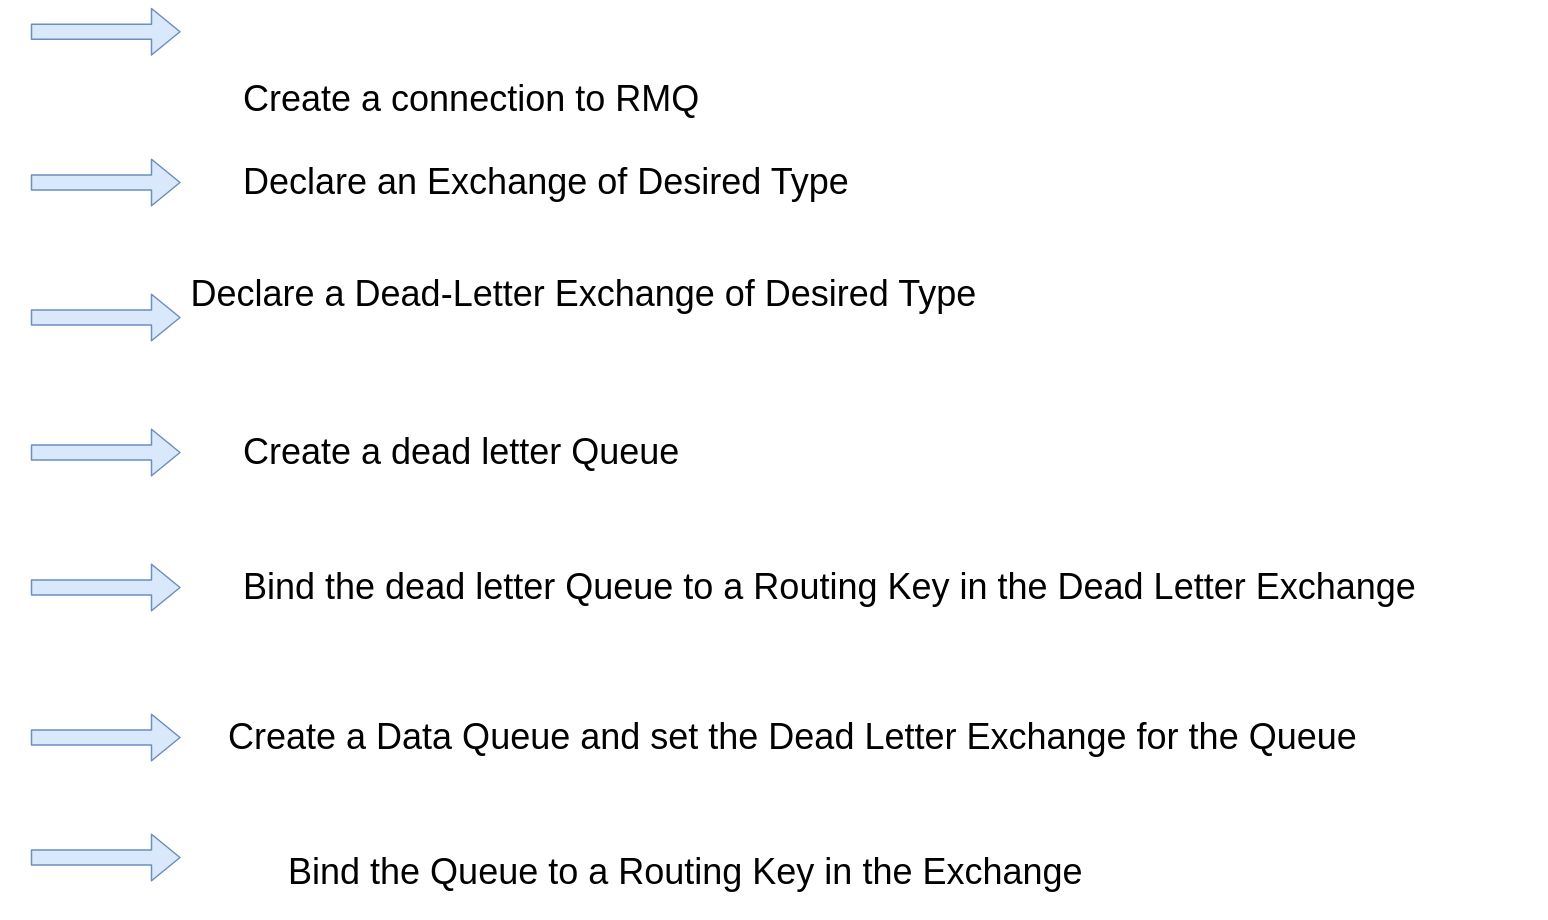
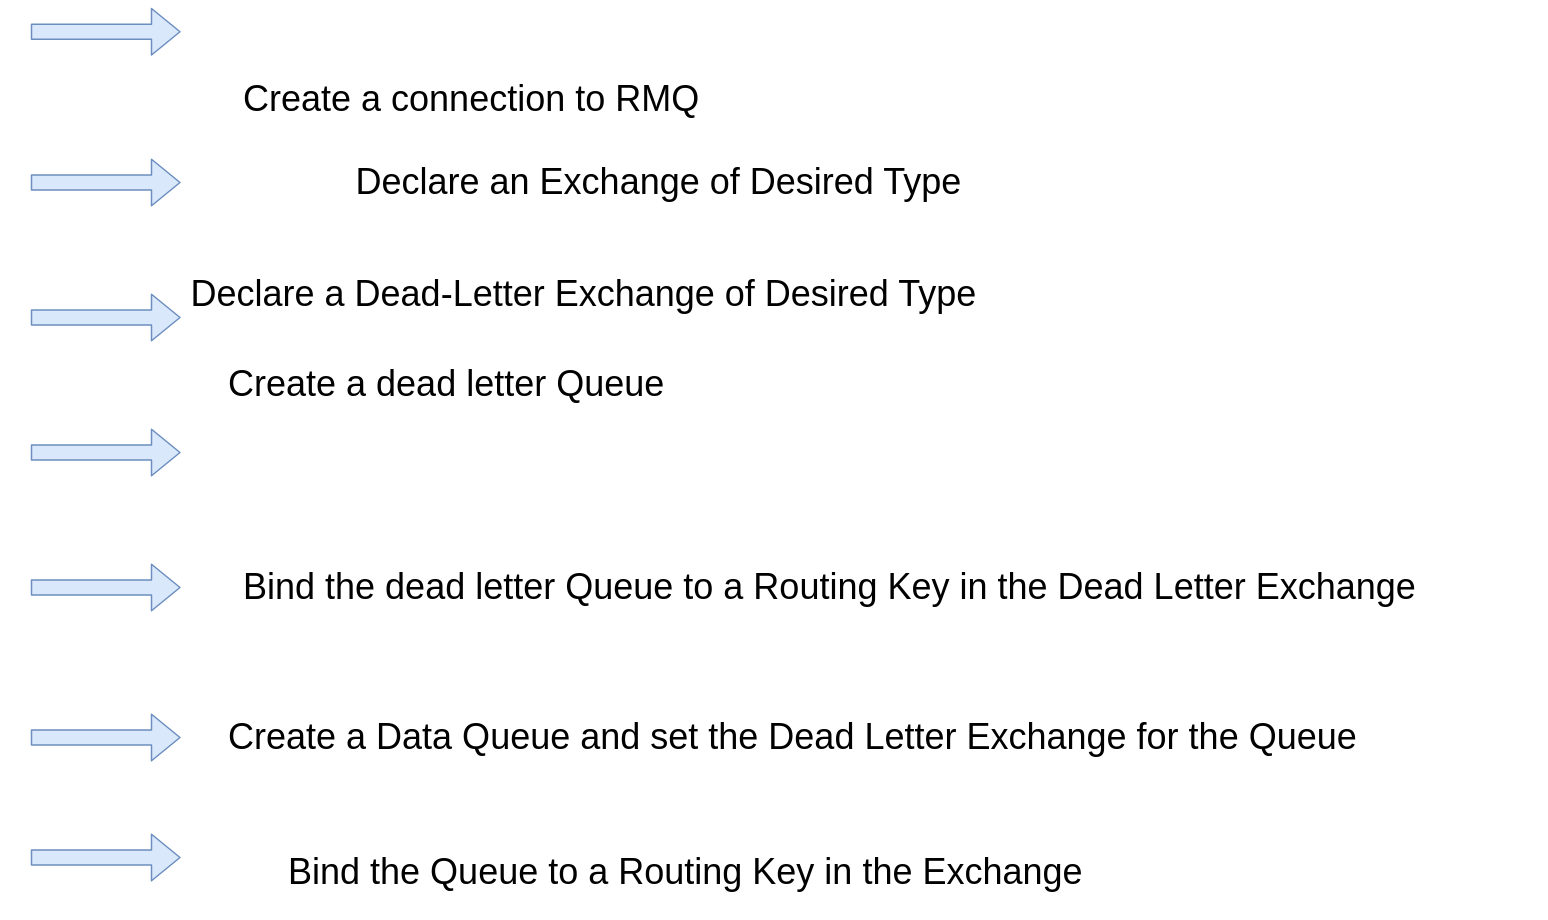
node "Declare an Exchange of Desired Type": moved (563, 182) -> (676, 182)
node "Create a dead letter Queue": moved (878, 452) -> (863, 385)
